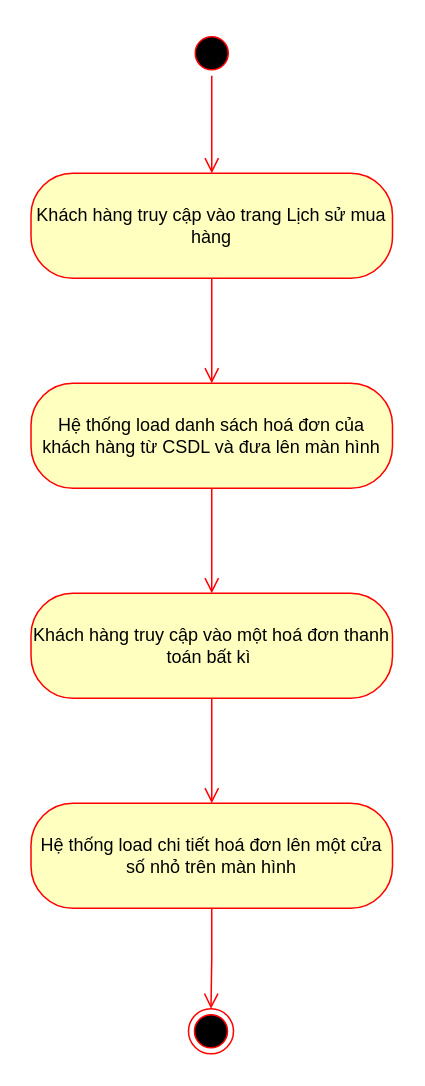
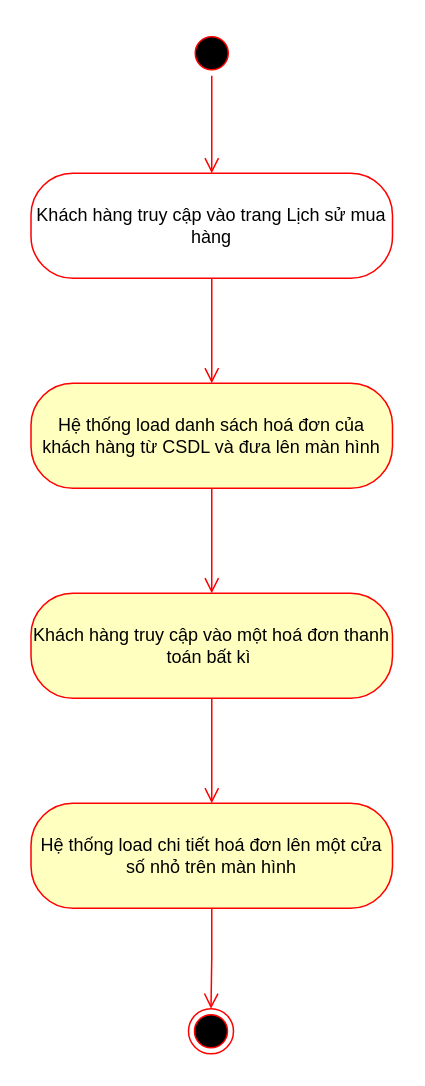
node "Khách hàng truy cập vào trang Lịch sử mua hàng": fillcolor #ffffc0 -> #ffffff
